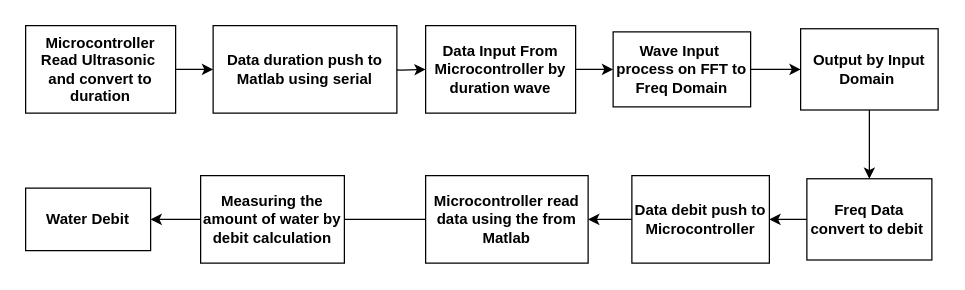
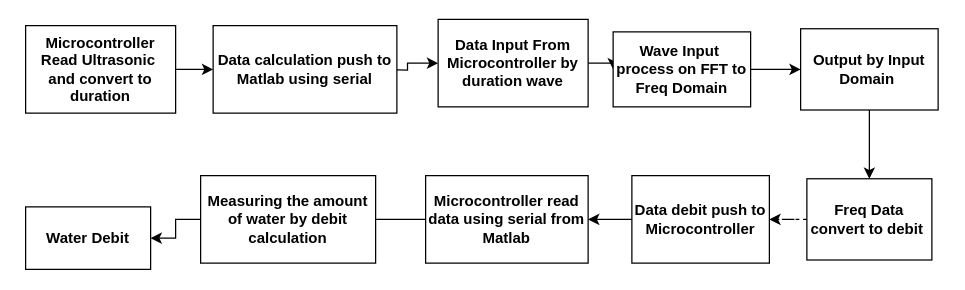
node "Data duration push to Matlab using serial": label "Data duration push to Matlab using serial" -> "Data calculation push to Matlab using serial"
node "Data Input From Microcontroller by duration wave": moved (501, 69) -> (513, 63)
node "Water Debit": moved (88, 219) -> (88, 238)
node "Measuring the amount of water by debit calculation": size 144x88 -> 175x88
node "Microcontroller read data using the from Matlab": label "Microcontroller read data using the from Matlab" -> "Microcontroller read data using serial from Matlab"
edge "Freq Data convert to debit" -> "Data debit push to Microcontroller": style solid -> dashed
